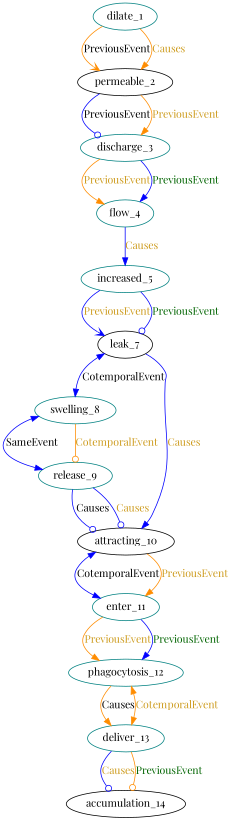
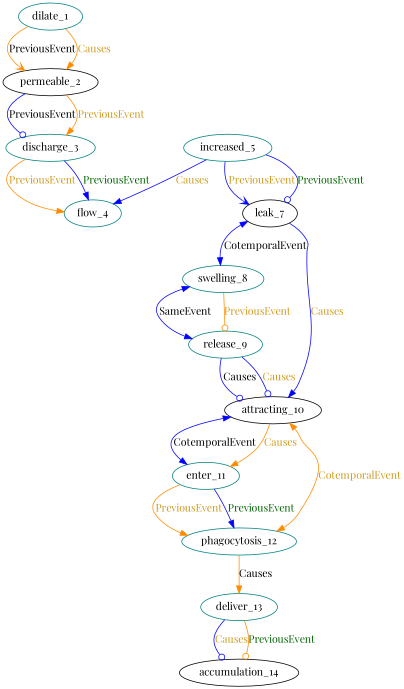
edge "flow_4" -> "increased_5": reversed
edge "swelling_8" -> "release_9": label "CotemporalEvent" -> "PreviousEvent"
edge "attracting_10" -> "enter_11": label "PreviousEvent" -> "Causes"
edge "phagocytosis_12" -- "deliver_13": now "phagocytosis_12" -- "attracting_10"
